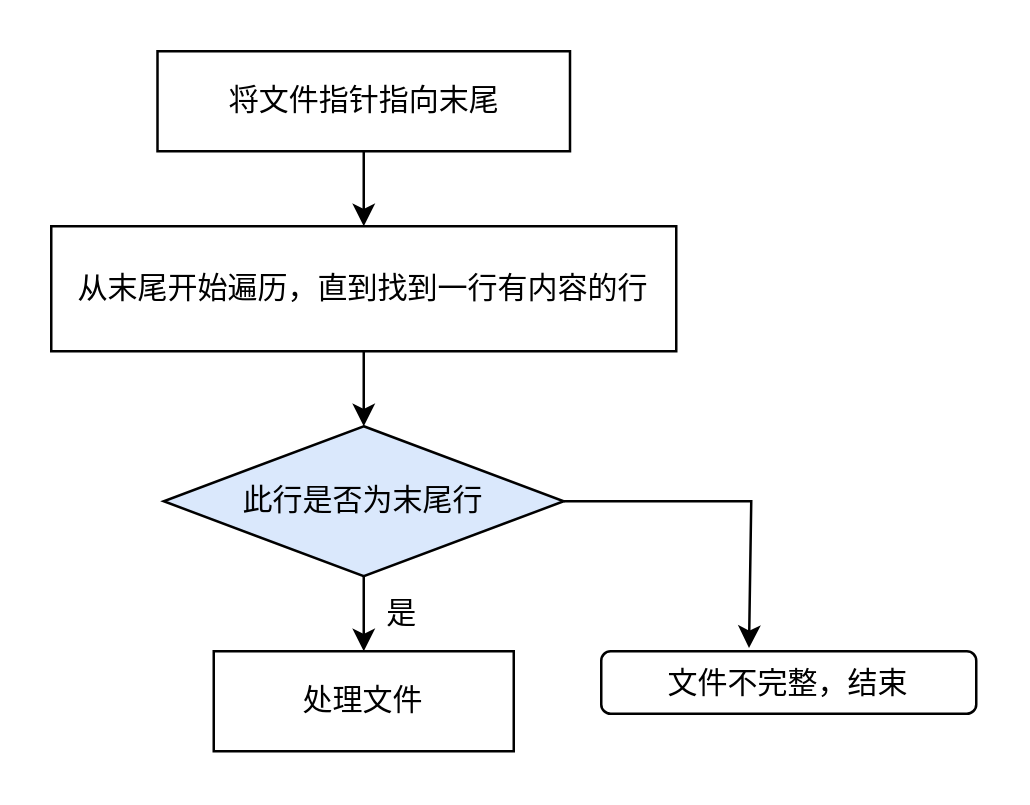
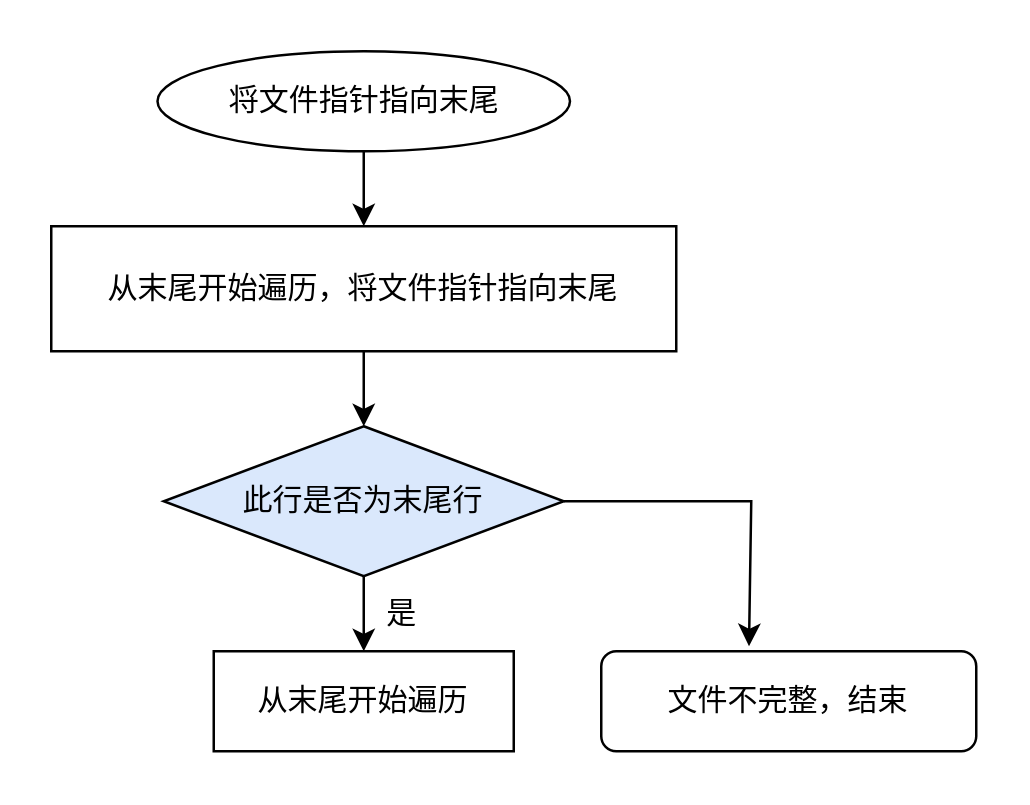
node "将文件指针指向末尾": shape rectangle -> ellipse
node "从末尾开始遍历，直到找到一行有内容的行": label "从末尾开始遍历，直到找到一行有内容的行" -> "从末尾开始遍历，将文件指针指向末尾"
node "文件不完整，结束": size 375x63 -> 375x100
node "处理文件": label "处理文件" -> "从末尾开始遍历"
